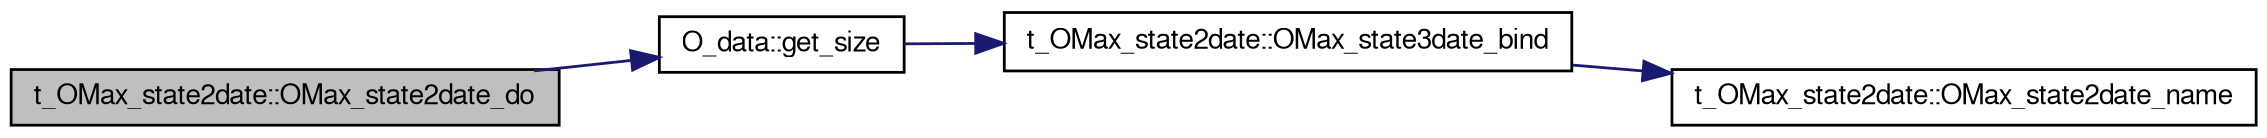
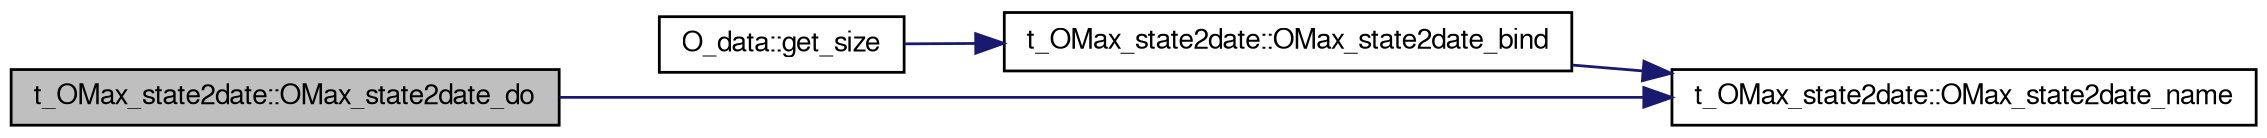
node "t_OMax_state2date::OMax_state3date_bind": label "t_OMax_state2date::OMax_state3date_bind" -> "t_OMax_state2date::OMax_state2date_bind"
edge "t_OMax_state2date::OMax_state2date_do" -> "O_data::get_size": now "t_OMax_state2date::OMax_state2date_do" -> "t_OMax_state2date::OMax_state2date_name"
